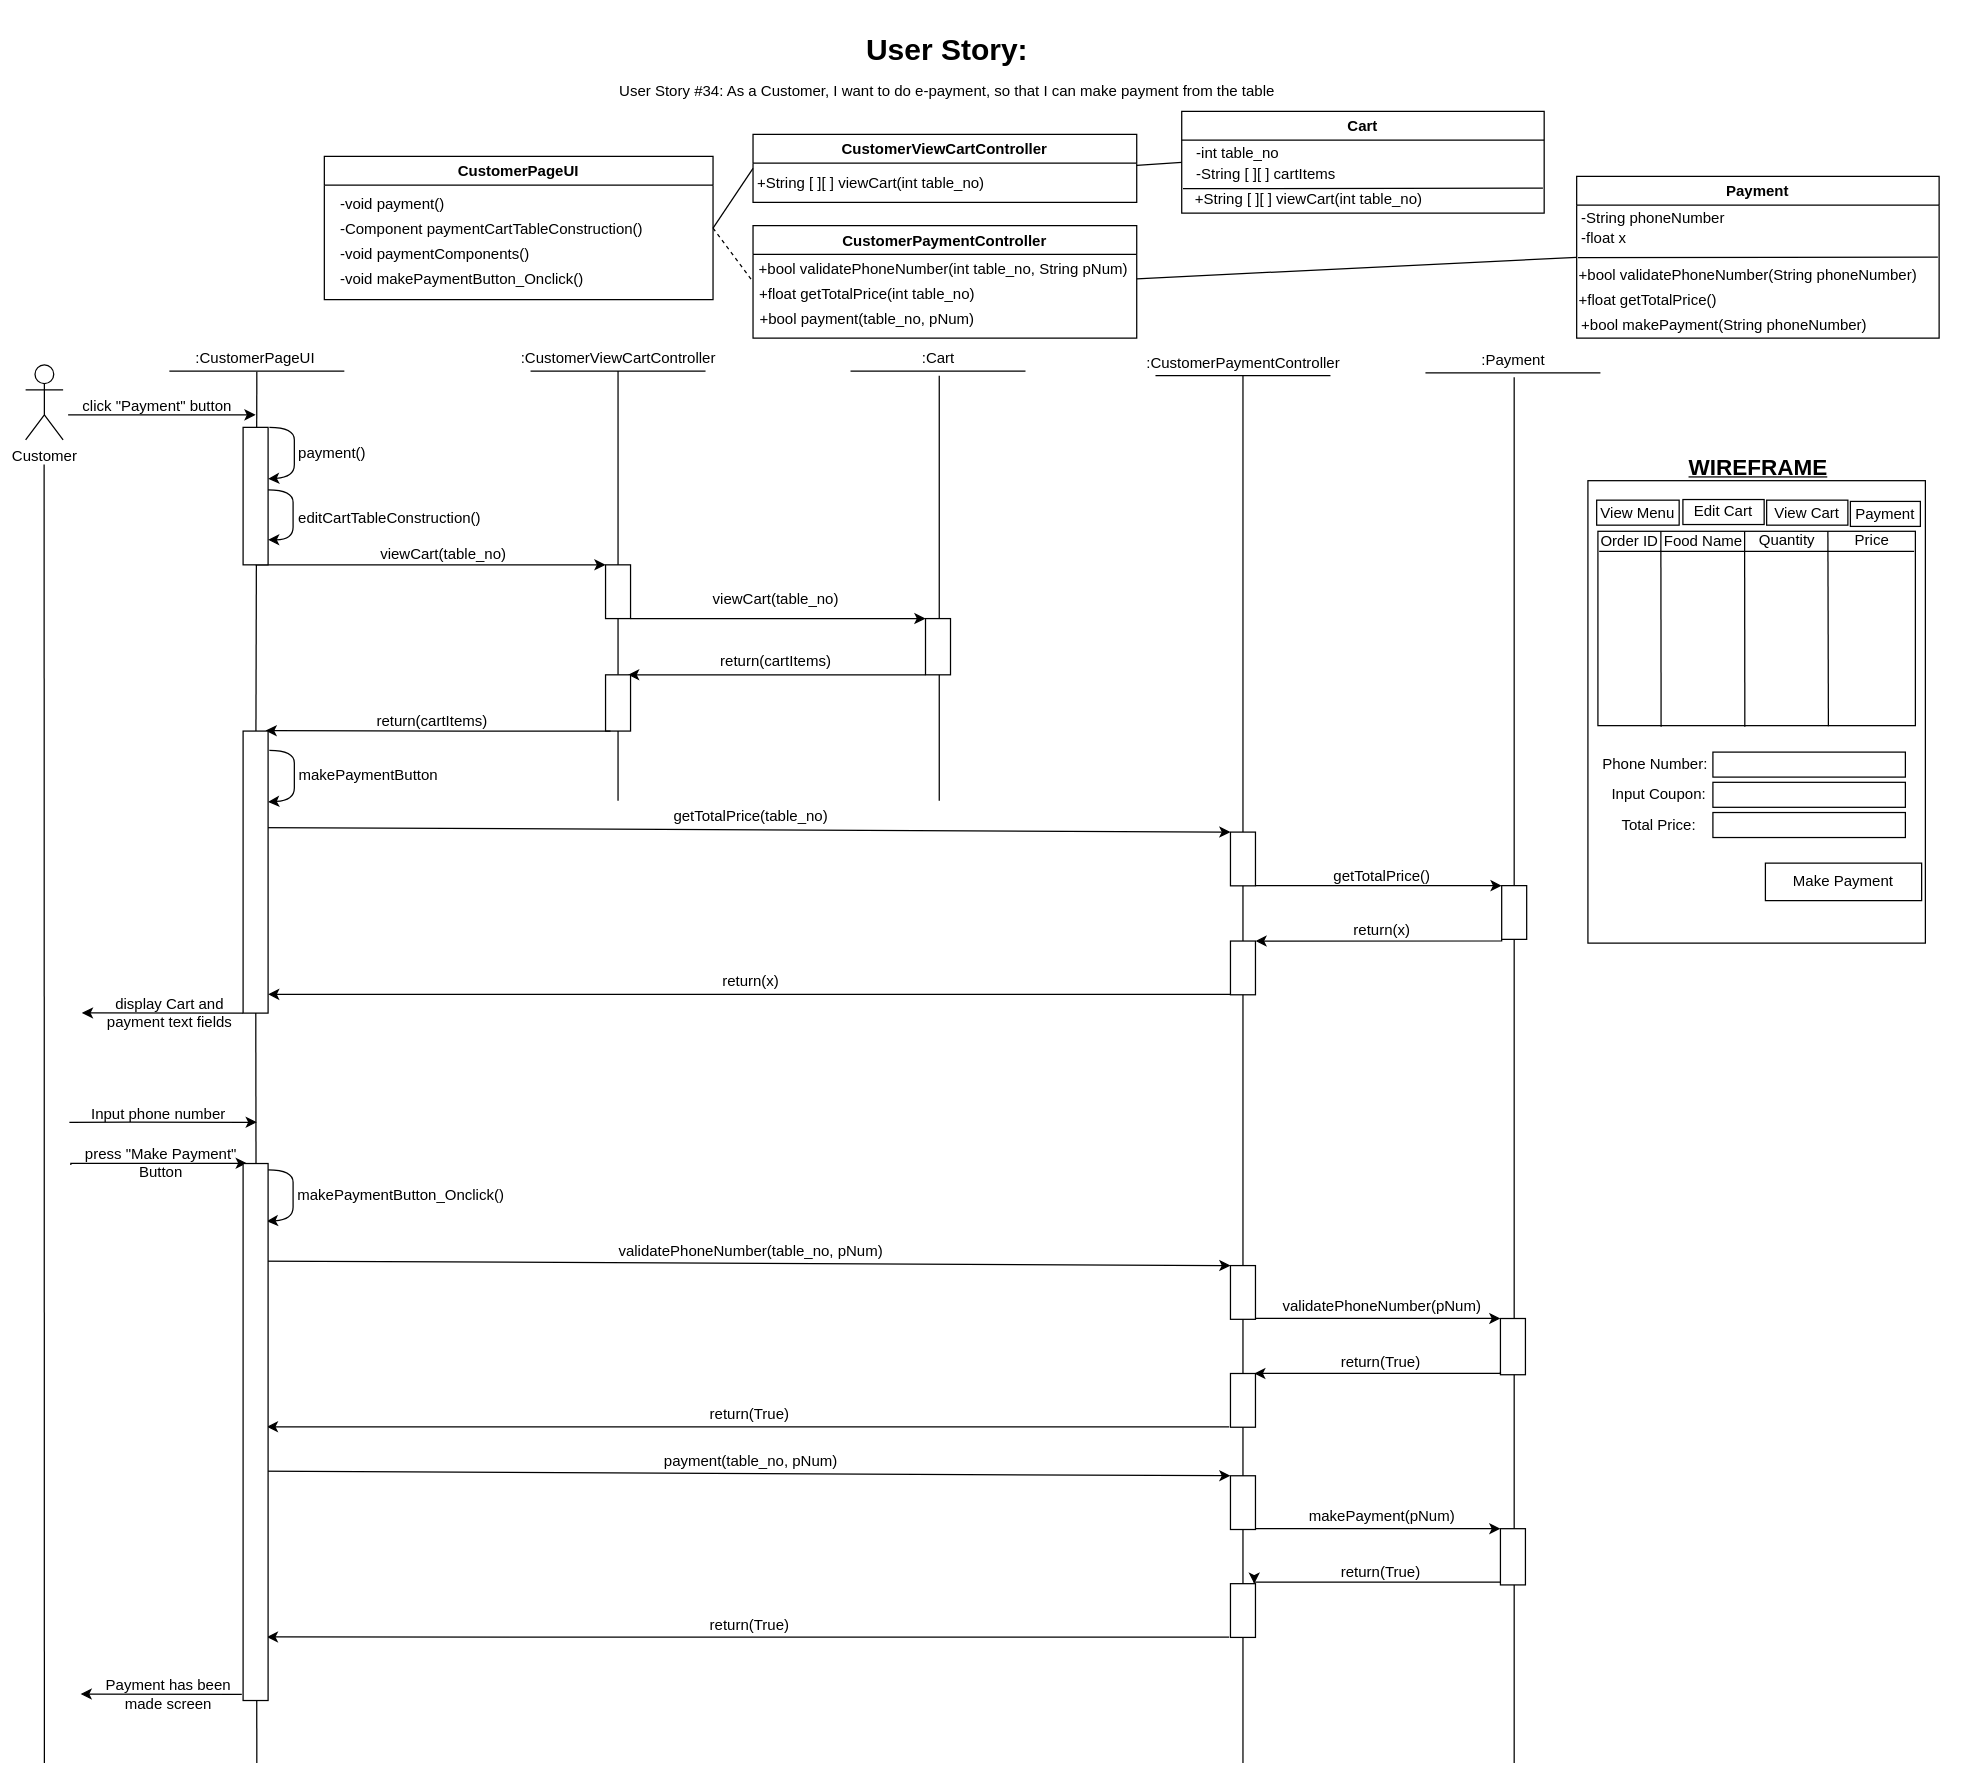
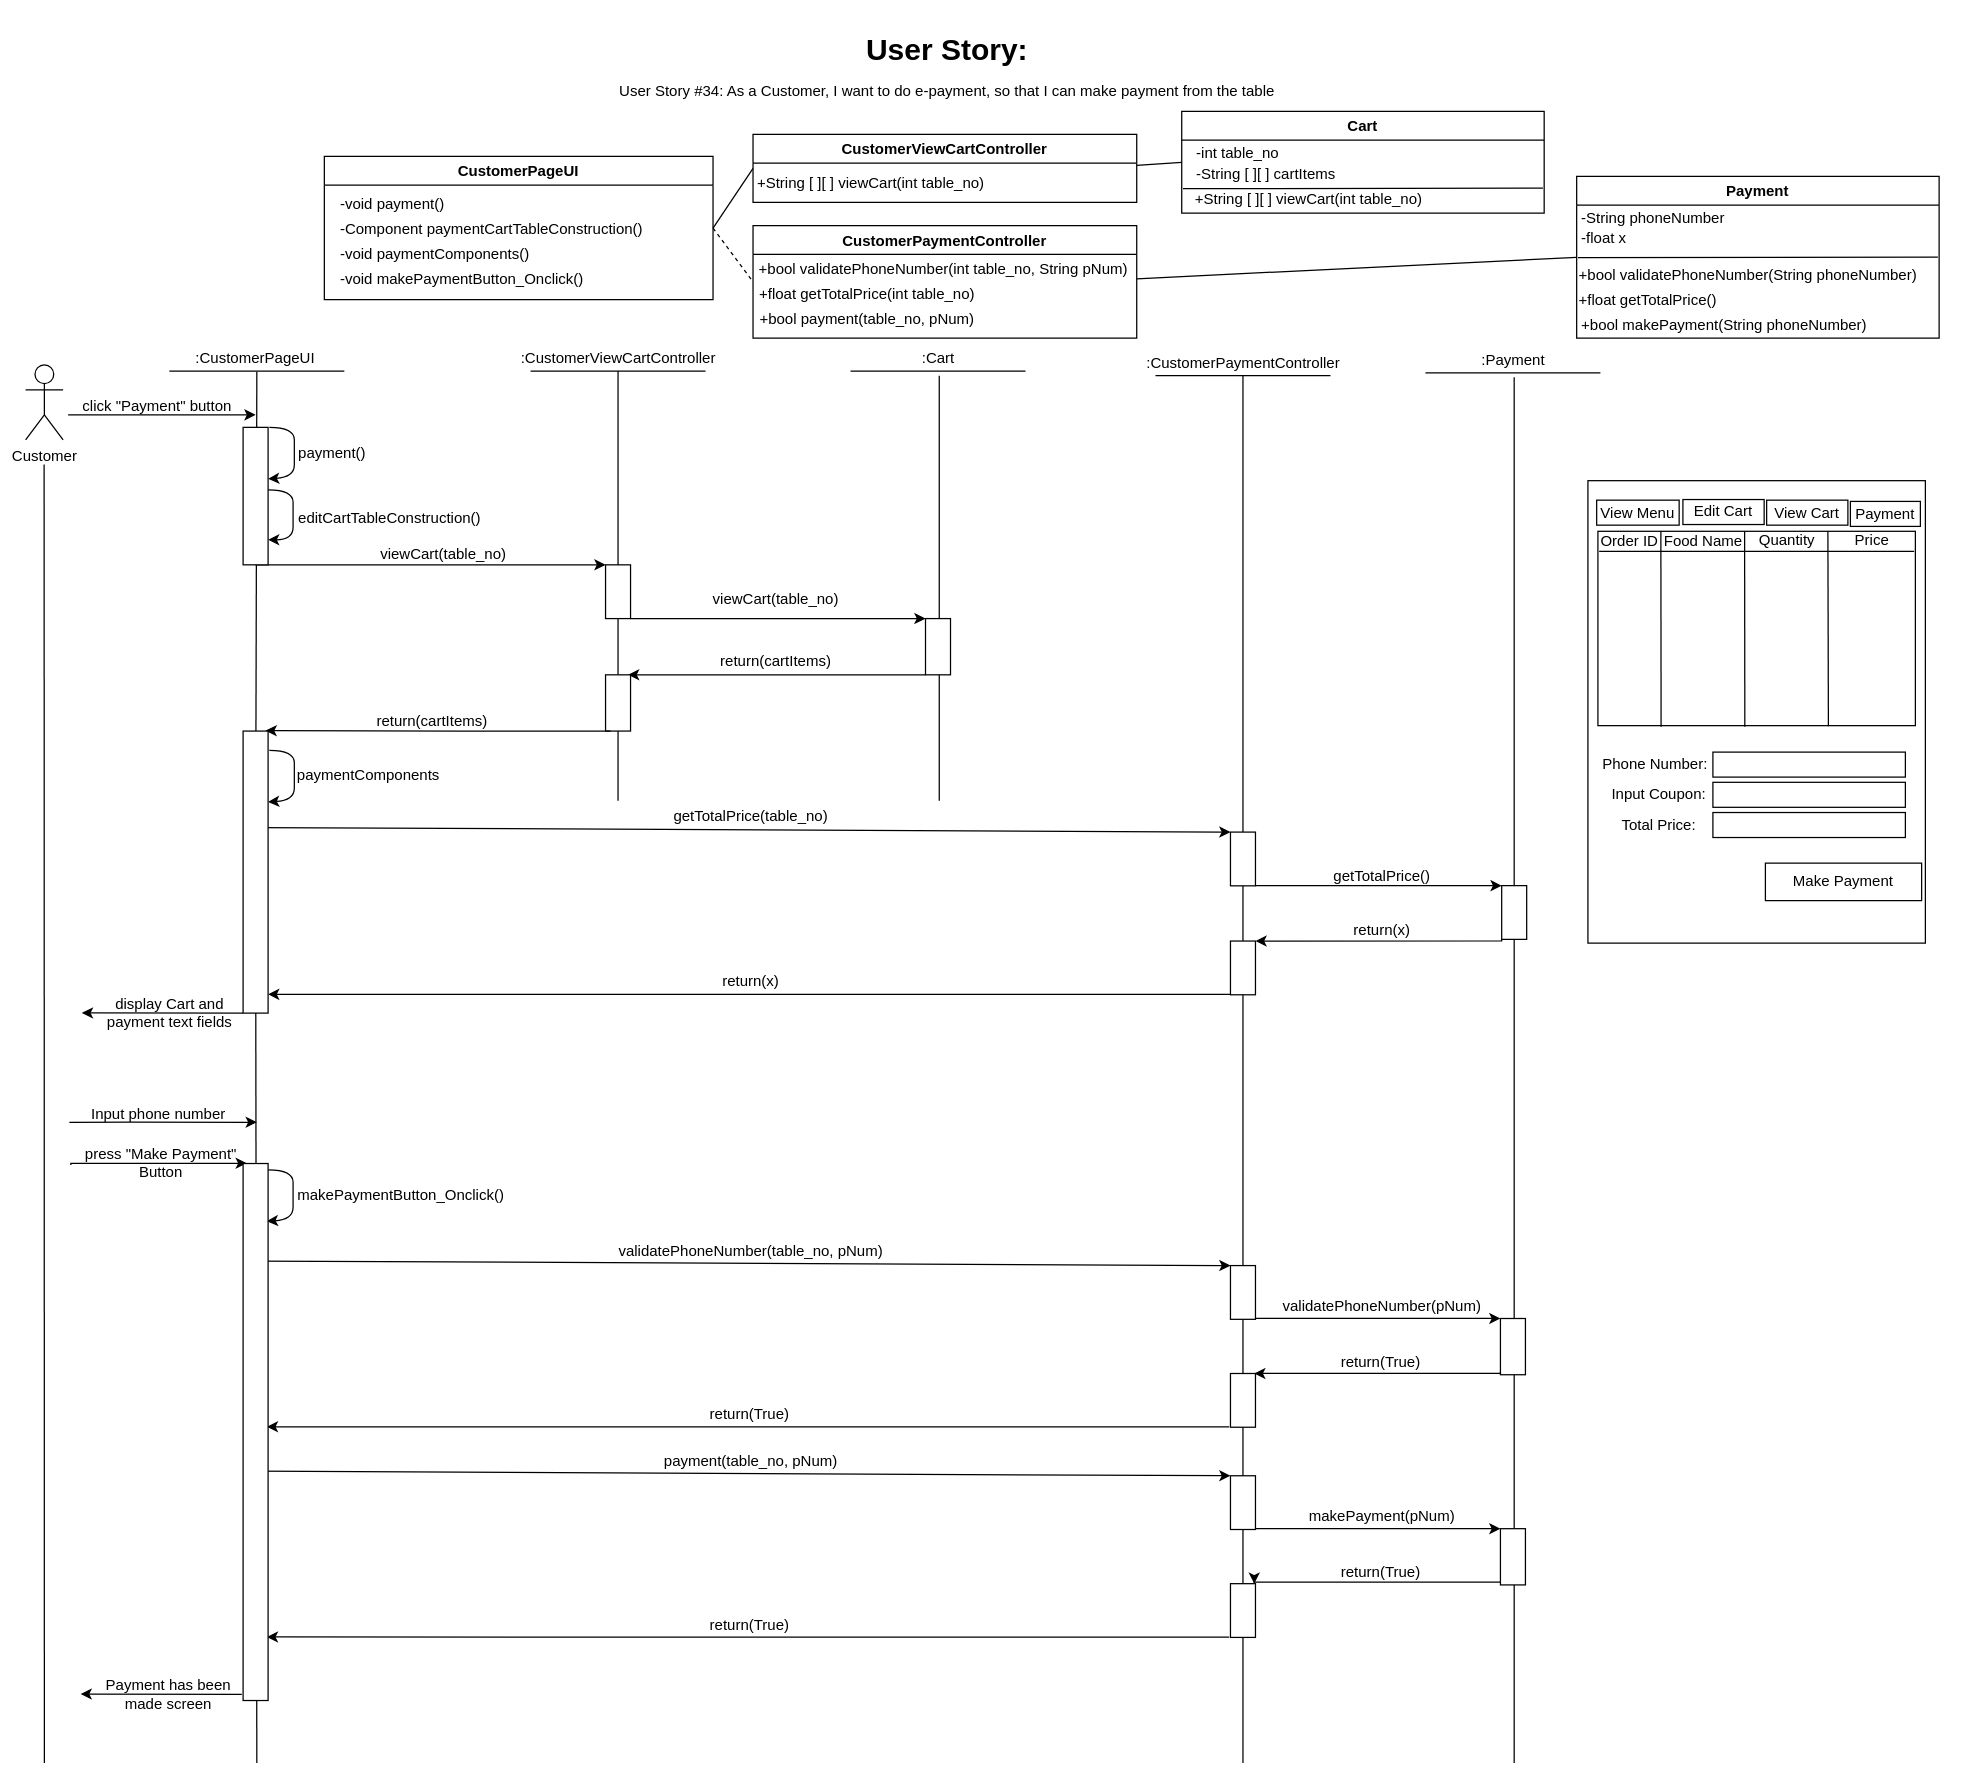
node "WIREFRAME": removed
node "makePaymentButton": label "makePaymentButton" -> "paymentComponents"
